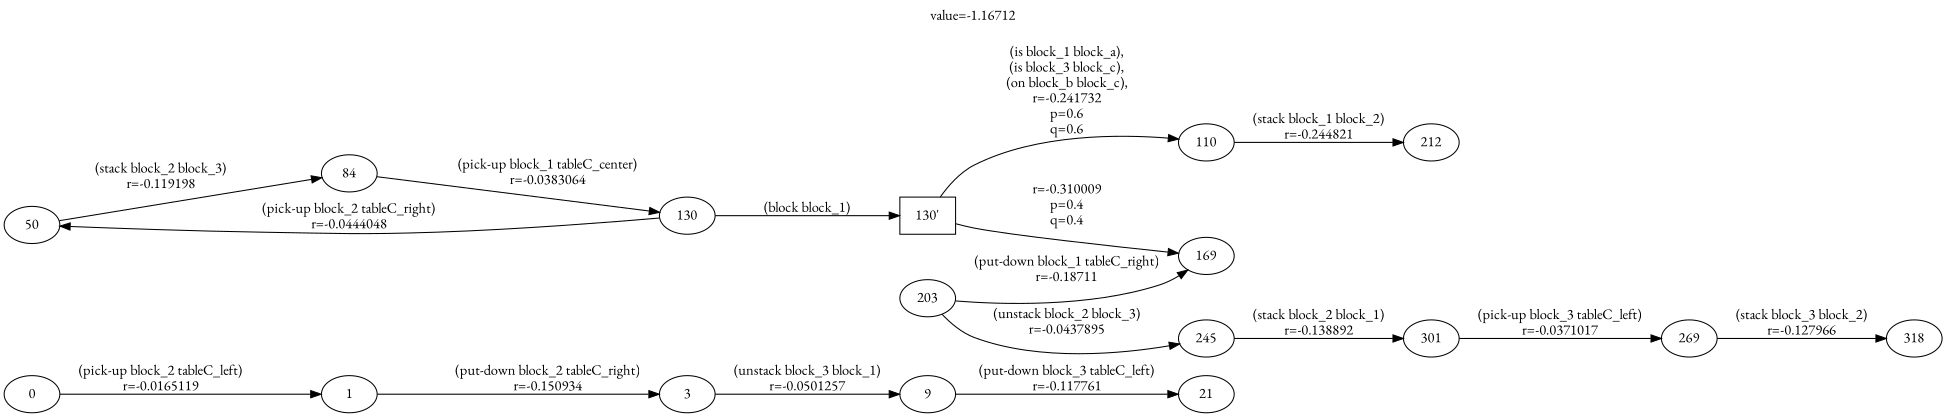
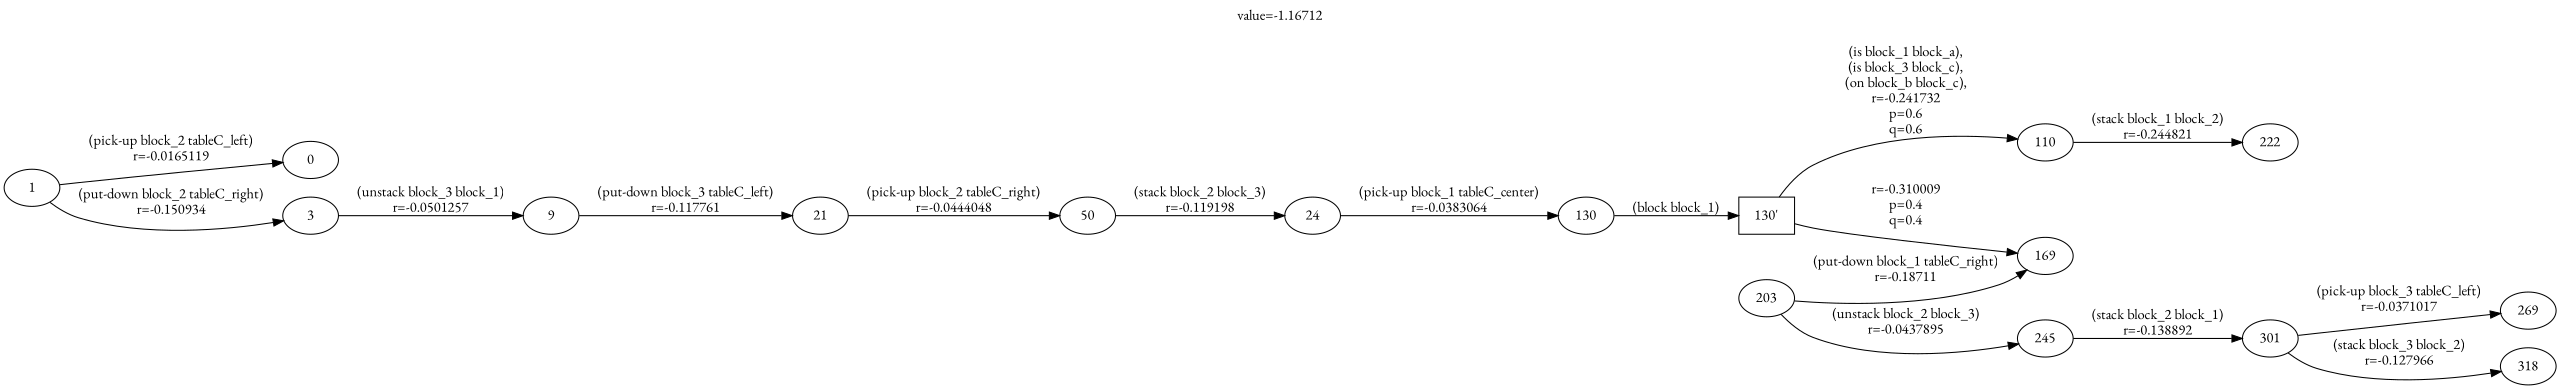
node "212": label "212" -> "222"
node "84": label "84" -> "24"
edge "130" -> "50": now "21" -> "50"
edge "269" -> "318": now "301" -> "318"
edge "0" -> "1": reversed
